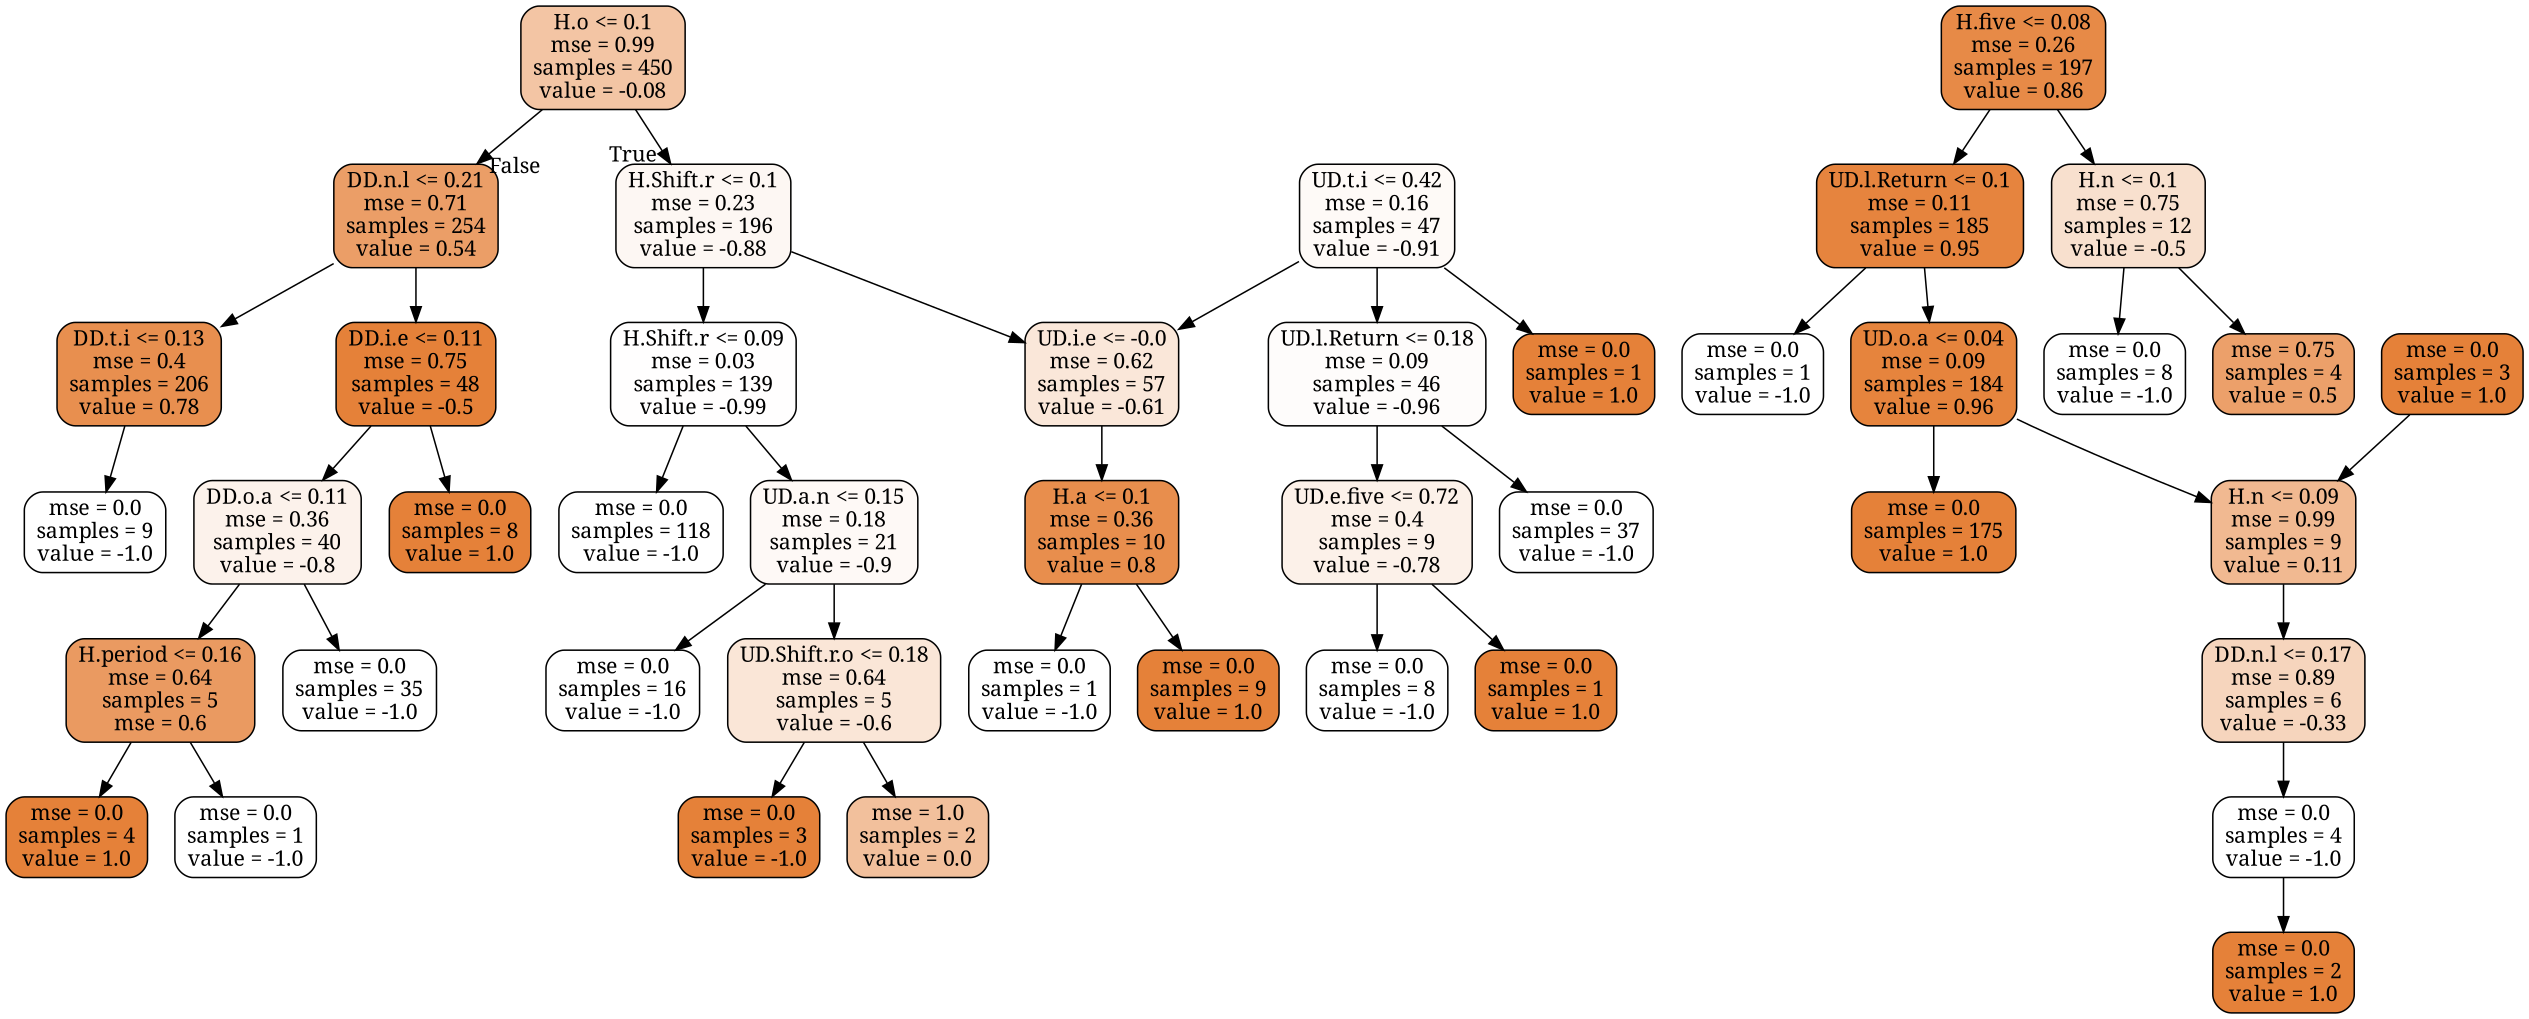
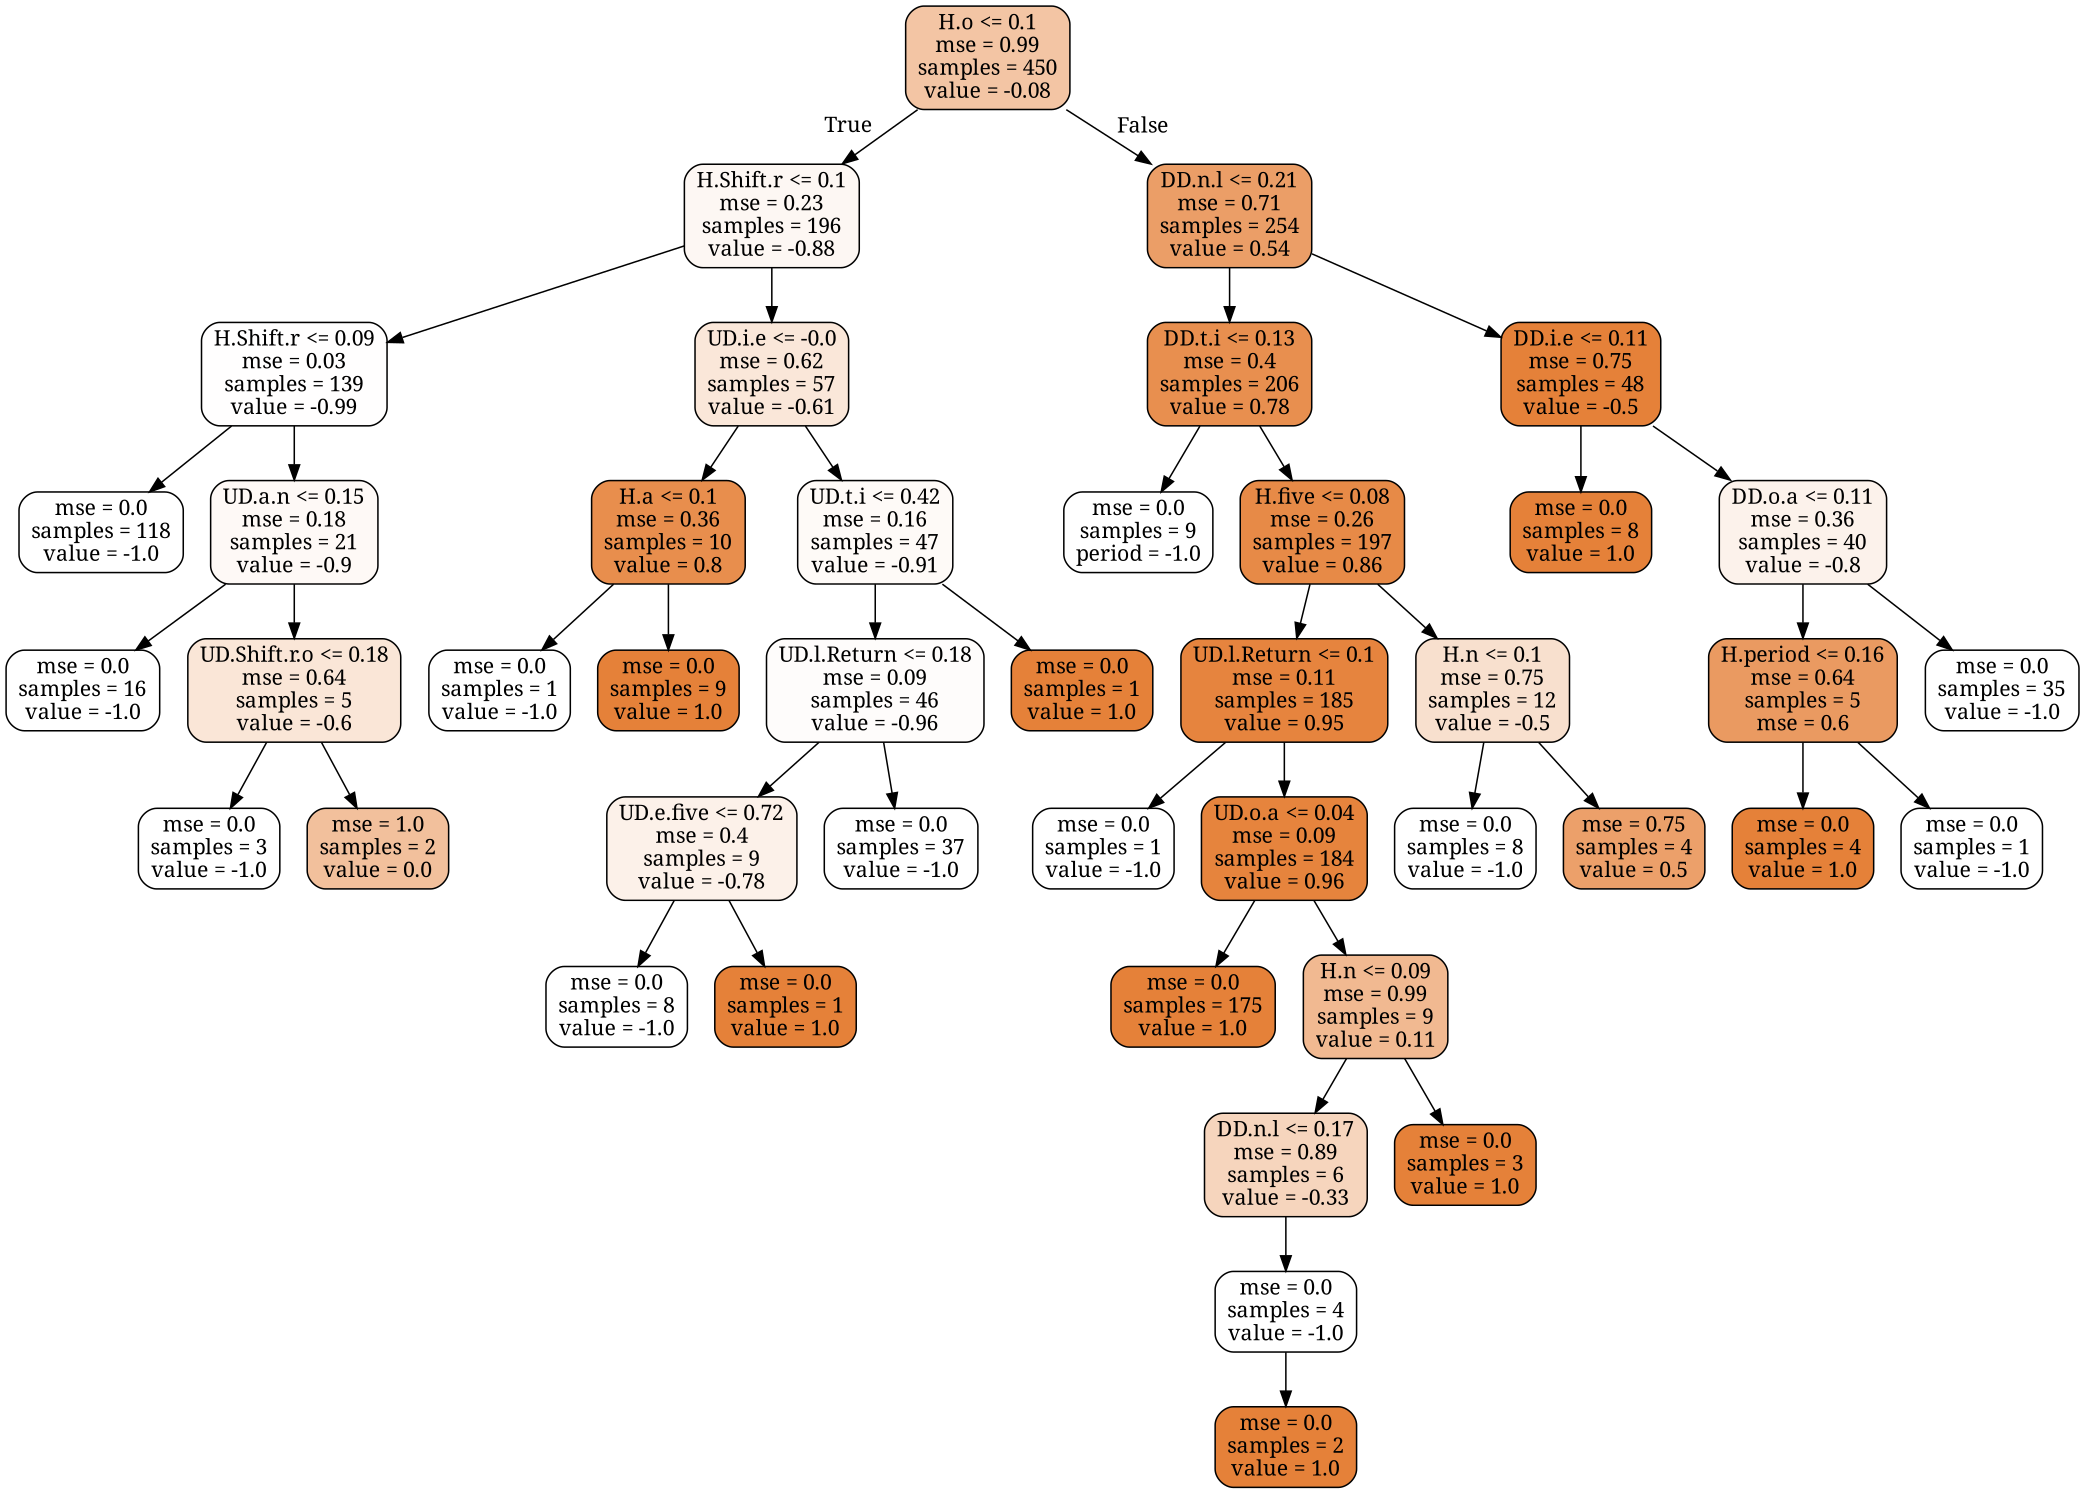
edge "UD.t.i <= 0.42 mse = 0.16 samples = 47 value = -0.91" -> "UD.i.e <= -0.0 mse = 0.62 samples = 57 value = -0.61": reversed
edge "mse = 0.0 samples = 3 value = 1.0" -> "H.n <= 0.09 mse = 0.99 samples = 9 value = 0.11": reversed
edge "DD.t.i <= 0.13 mse = 0.4 samples = 206 value = 0.78" -> "H.five <= 0.08 mse = 0.26 samples = 197 value = 0.86": added
node "mse = 0.0 samples = 9 value = -1.0": label "mse = 0.0 samples = 9 value = -1.0" -> "mse = 0.0 samples = 9 period = -1.0"
node "mse = 0.0 samples = 3 value = -1.0": fillcolor #e58139 -> #ffffff
